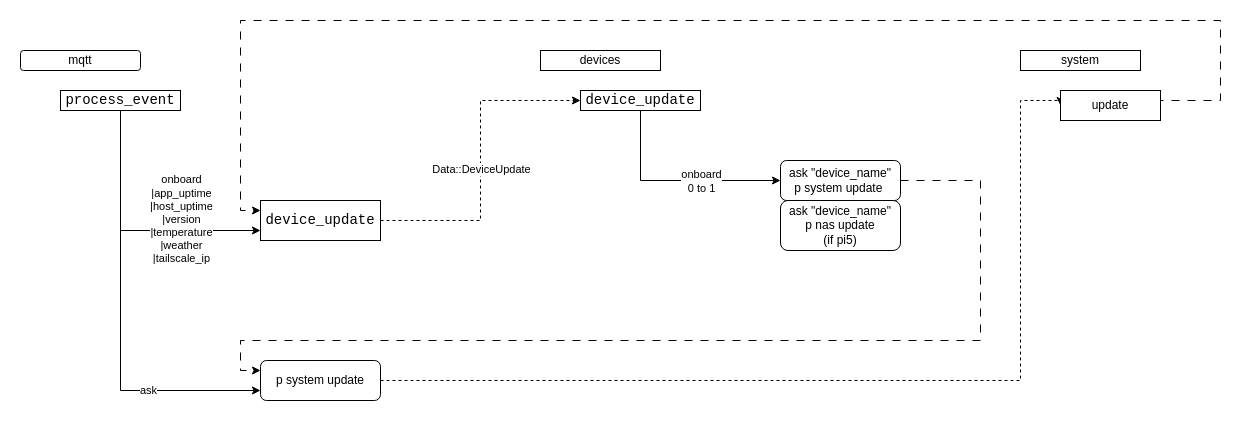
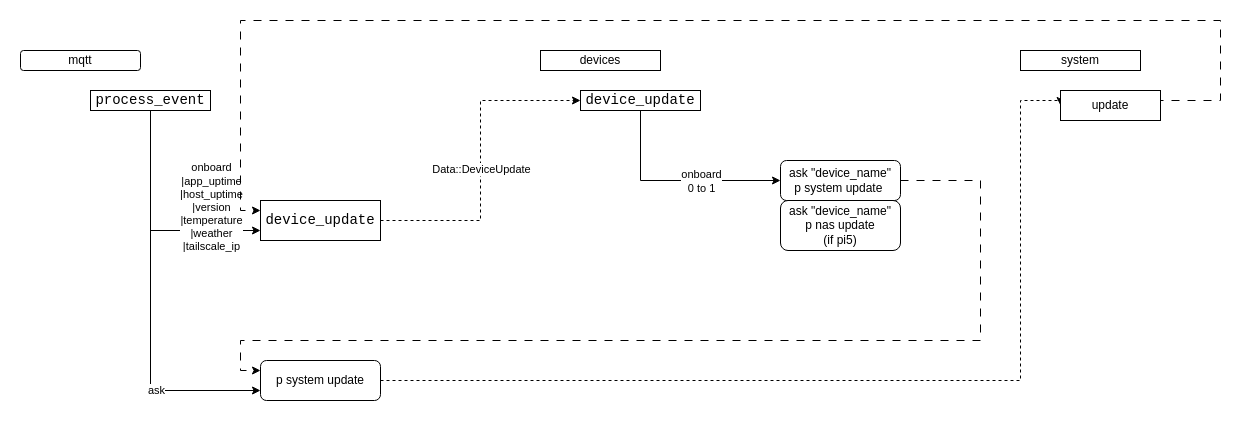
node "process_event": moved (121, 101) -> (151, 101)
